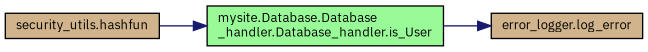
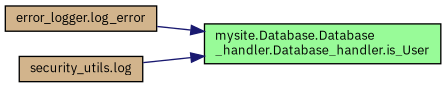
node "security_utils.hashfun": label "security_utils.hashfun" -> "security_utils.log"
edge "mysite.Database.Database _handler.Database_handler.is_User" -> "error_logger.log_error": reversed
